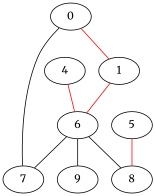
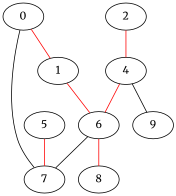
node "2": added
edge "6" -- "9": now "4" -- "9"
edge "6" -- "8": color black -> red
edge "5" -- "8": now "5" -- "7"
